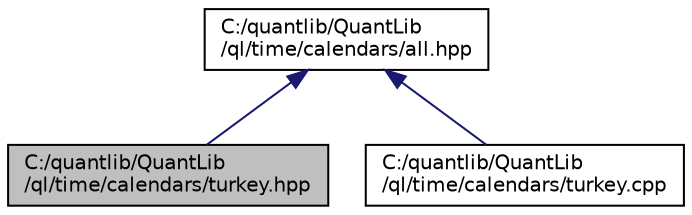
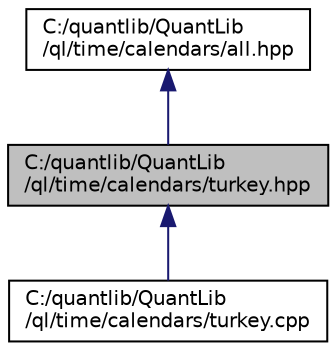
edge "C:/quantlib/QuantLib /ql/time/calendars/turkey.cpp" -> "C:/quantlib/QuantLib /ql/time/calendars/all.hpp": now "C:/quantlib/QuantLib /ql/time/calendars/turkey.cpp" -> "C:/quantlib/QuantLib /ql/time/calendars/turkey.hpp"
